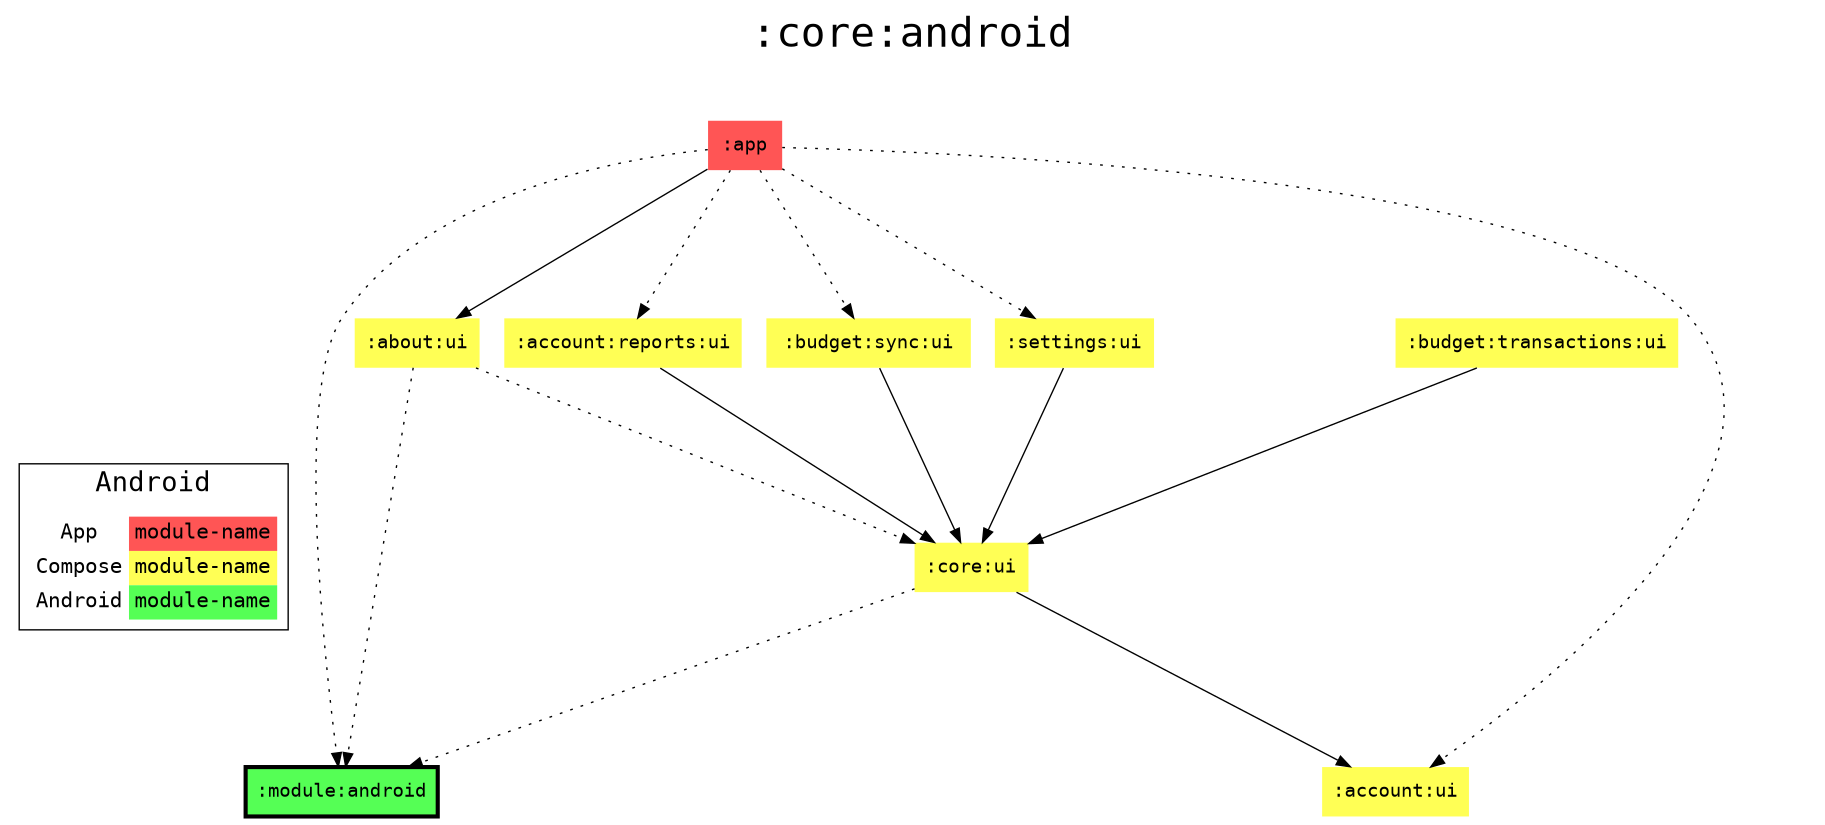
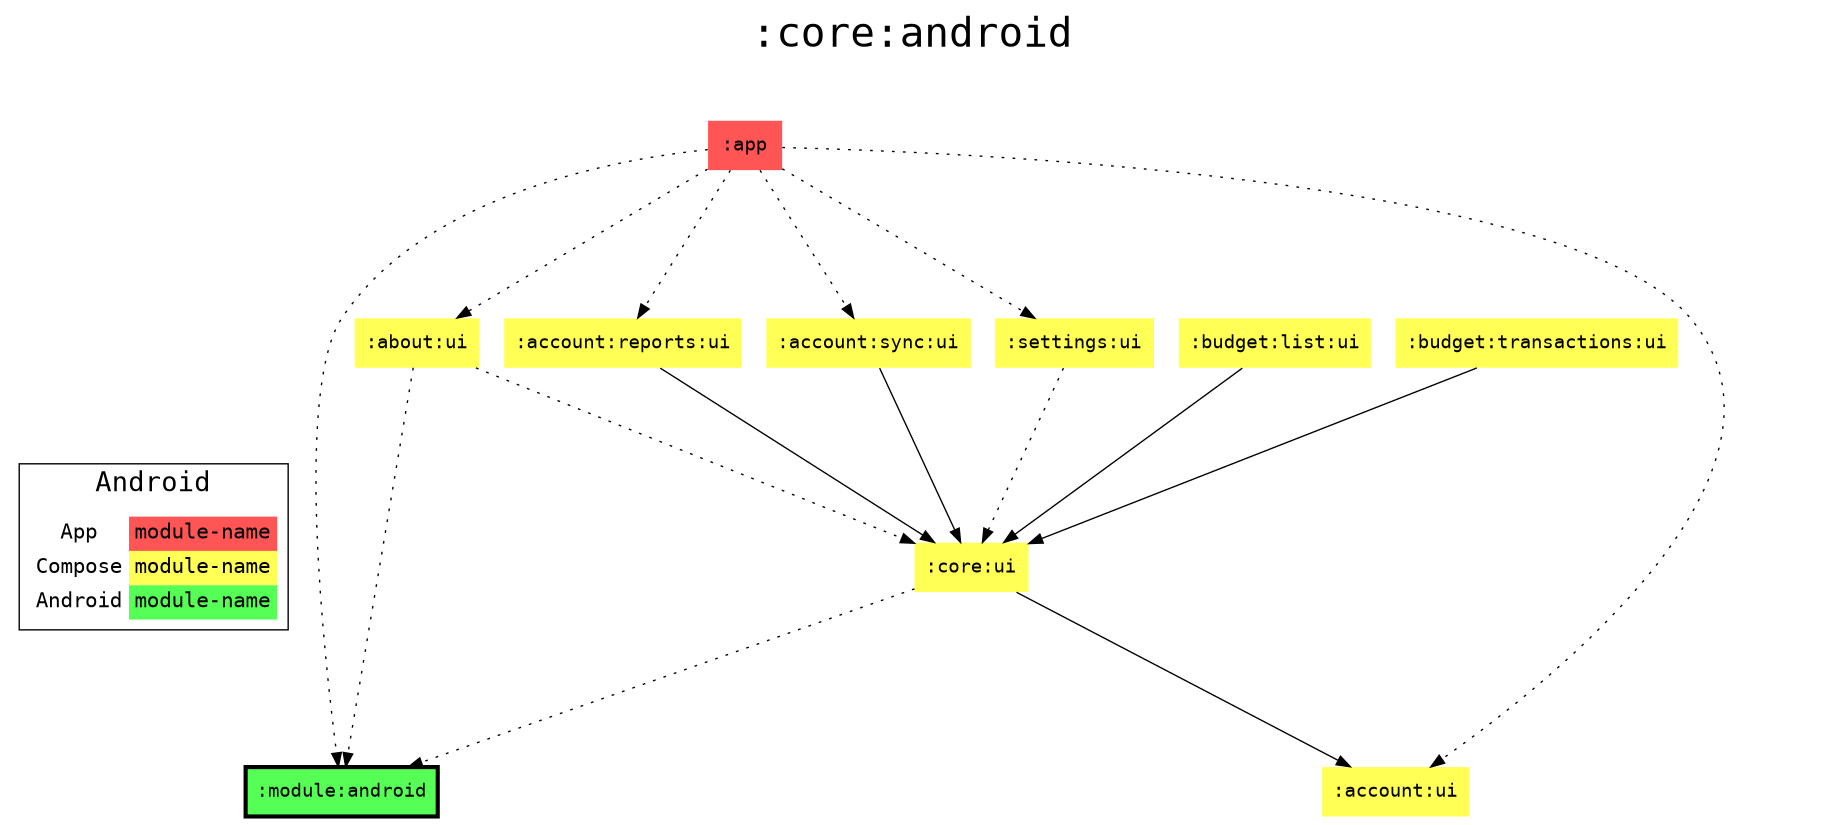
edge ":app" -> ":about:ui": style solid -> dotted
node ":budget:sync:ui": label ":budget:sync:ui" -> ":account:sync:ui"
node ":budget:list:ui": added
edge ":settings:ui" -> ":core:ui": style solid -> dotted
